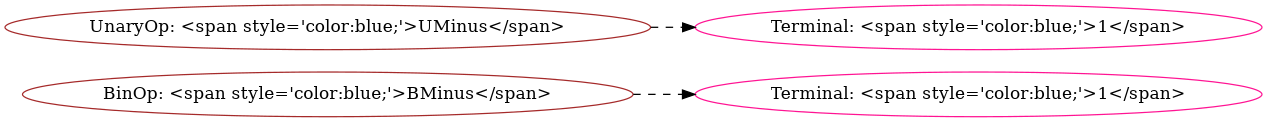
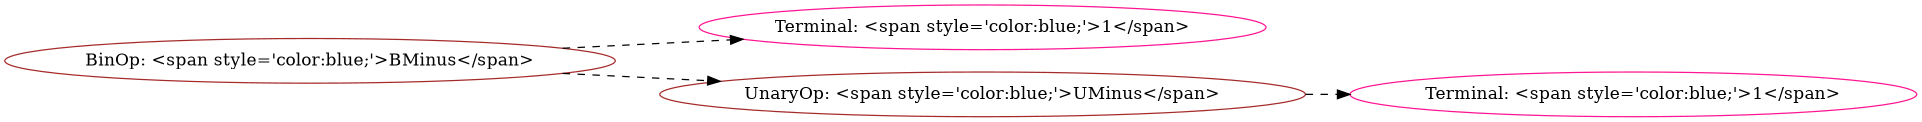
edge "BinOp: <span style='color:blue;'>BMinus</span>" -> "UnaryOp: <span style='color:blue;'>UMinus</span>": added
